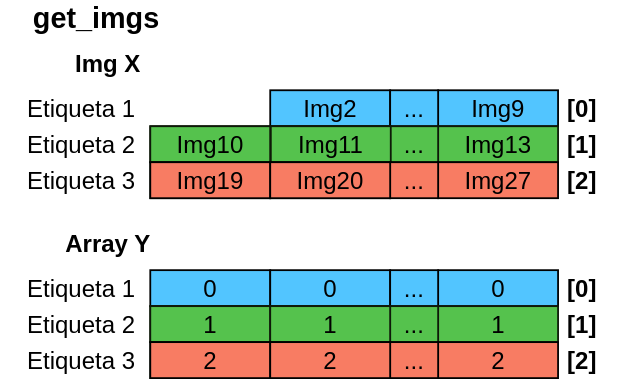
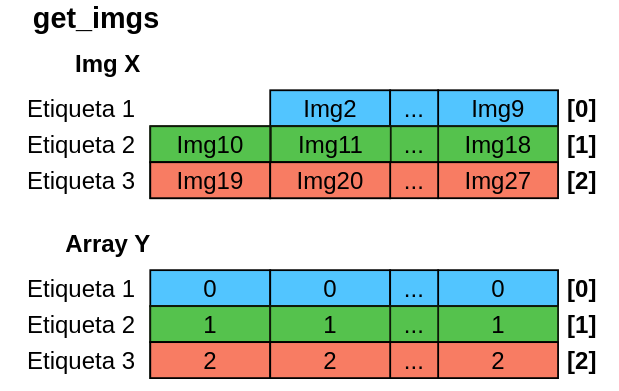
node "Img13": label "Img13" -> "Img18"
